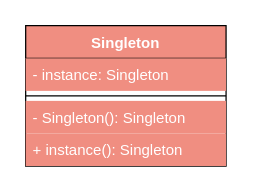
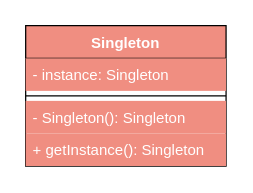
node "+ instance(): Singleton": label "+ instance(): Singleton" -> "+ getInstance(): Singleton"
